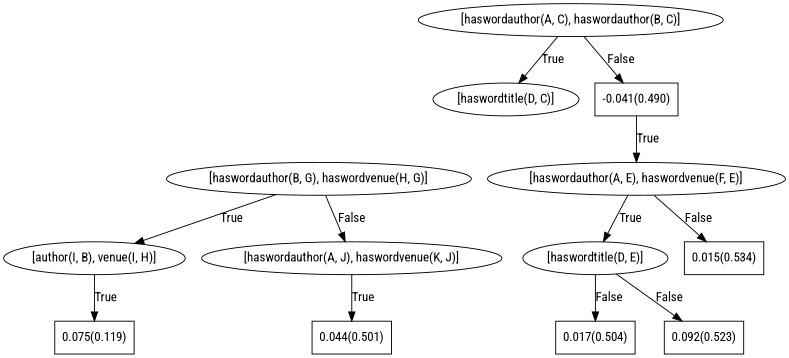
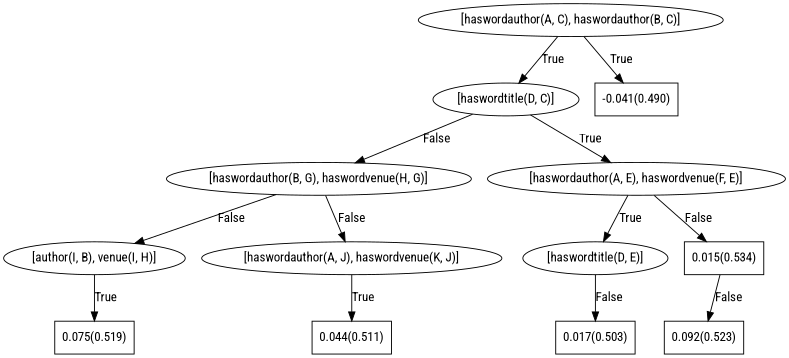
edge "[haswordauthor(A, C), haswordauthor(B, C)]" -> "-0.041(0.490)": label "False" -> "True"
edge "-0.041(0.490)" -> "[haswordauthor(A, E), haswordvenue(F, E)]": now "[haswordtitle(D, C)]" -> "[haswordauthor(A, E), haswordvenue(F, E)]"
edge "[haswordtitle(D, C)]" -> "[haswordauthor(B, G), haswordvenue(H, G)]": added, label "False"
edge "[haswordauthor(B, G), haswordvenue(H, G)]" -> "[author(I, B), venue(I, H)]": label "True" -> "False"
edge "[haswordtitle(D, E)]" -> "0.092(0.523)": now "0.015(0.534)" -> "0.092(0.523)"
node "0.075(0.119)": label "0.075(0.119)" -> "0.075(0.519)"
node "0.044(0.501)": label "0.044(0.501)" -> "0.044(0.511)"
node "0.017(0.504)": label "0.017(0.504)" -> "0.017(0.503)"
